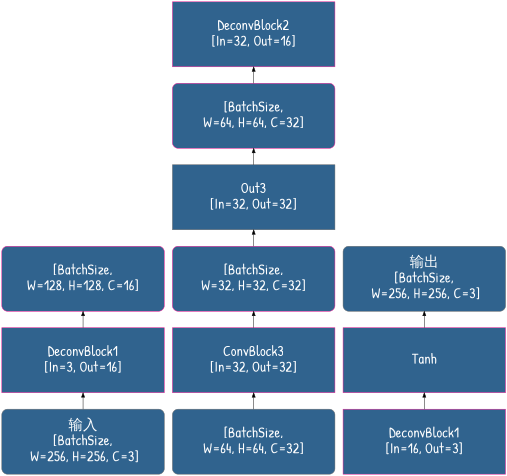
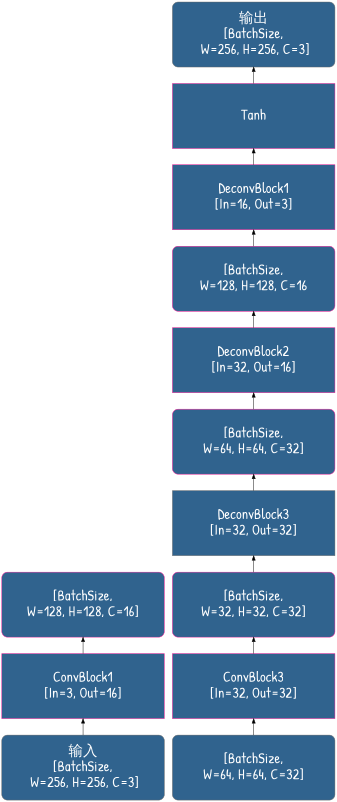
node "Out3 [In=32, Out=32]": label "Out3 [In=32, Out=32]" -> "DeconvBlock3 [In=32, Out=32]"
node "[BatchSize, W=128, H=128, C=16": added
node "DeconvBlock1 [In=3, Out=16]": label "DeconvBlock1 [In=3, Out=16]" -> "ConvBlock1 [In=3, Out=16]"
